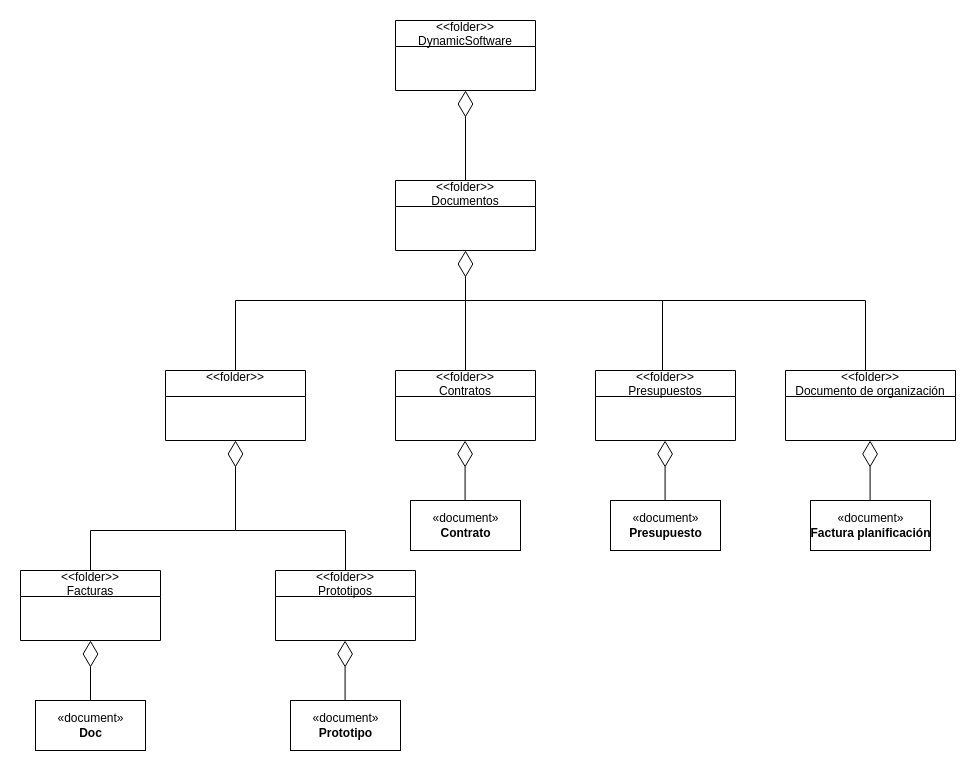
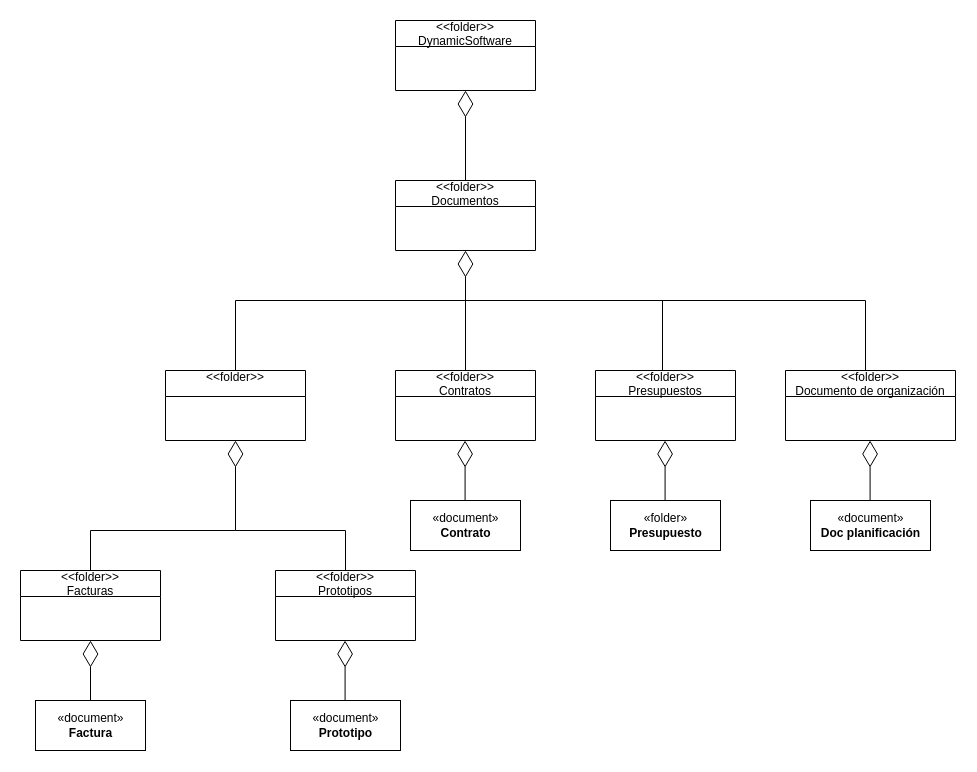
node "«document» Presupuesto": label "«document» Presupuesto" -> "«folder» Presupuesto"
node "«document» Factura planificación": label "«document» Factura planificación" -> "«document» Doc planificación"
node "«document» Doc": label "«document» Doc" -> "«document» Factura"
